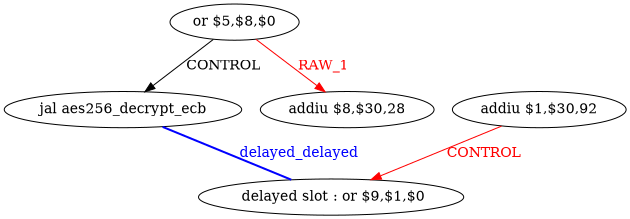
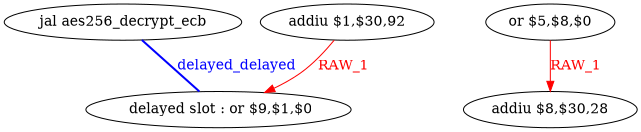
edge "or $5,$8,$0" -> "jal aes256_decrypt_ecb": removed, label "CONTROL"
edge "addiu $1,$30,92" -> "delayed slot : or $9,$1,$0": label "CONTROL" -> "RAW_1"
